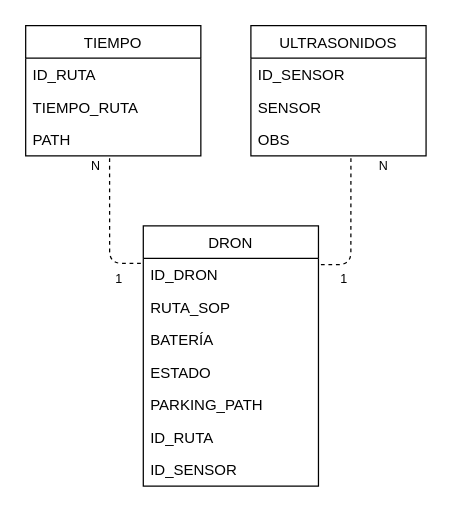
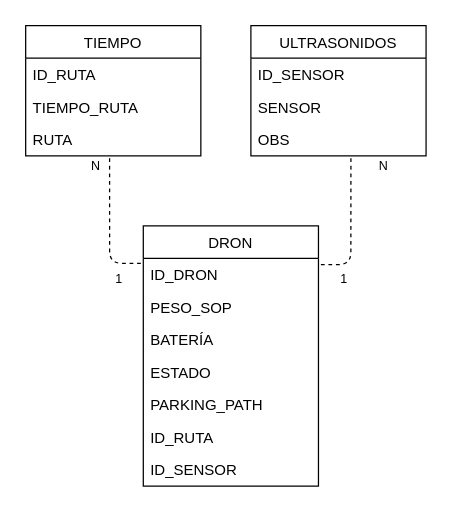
node "PATH": label "PATH" -> "RUTA"
node "RUTA_SOP": label "RUTA_SOP" -> "PESO_SOP"
